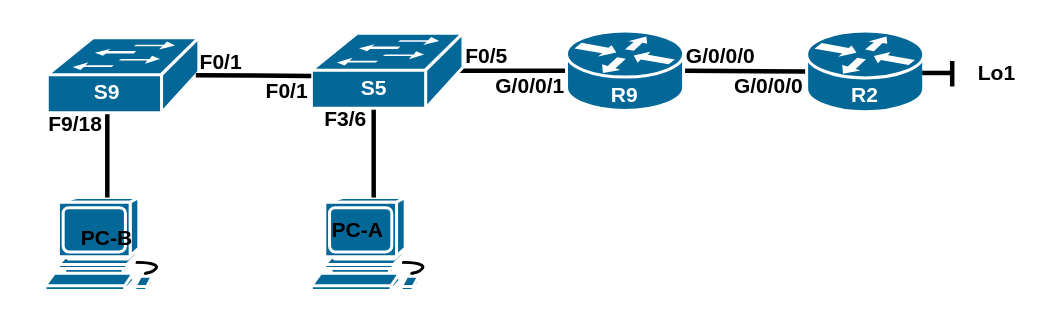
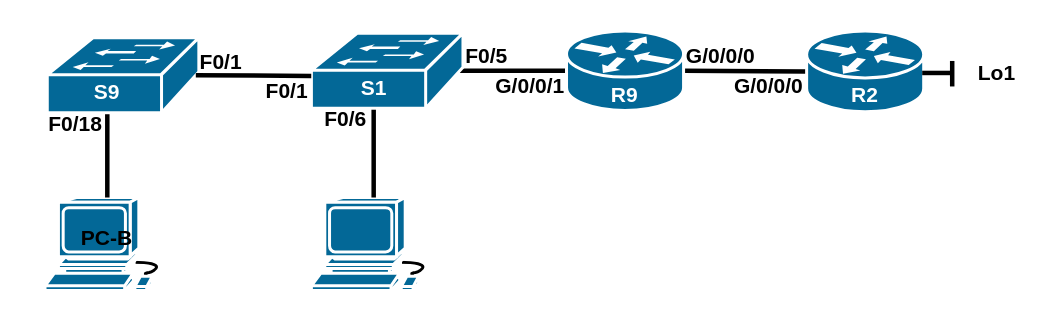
node "S5": label "S5" -> "S1"
node "F3/6": label "F3/6" -> "F0/6"
node "F9/18": label "F9/18" -> "F0/18"
node "PC-A": removed
